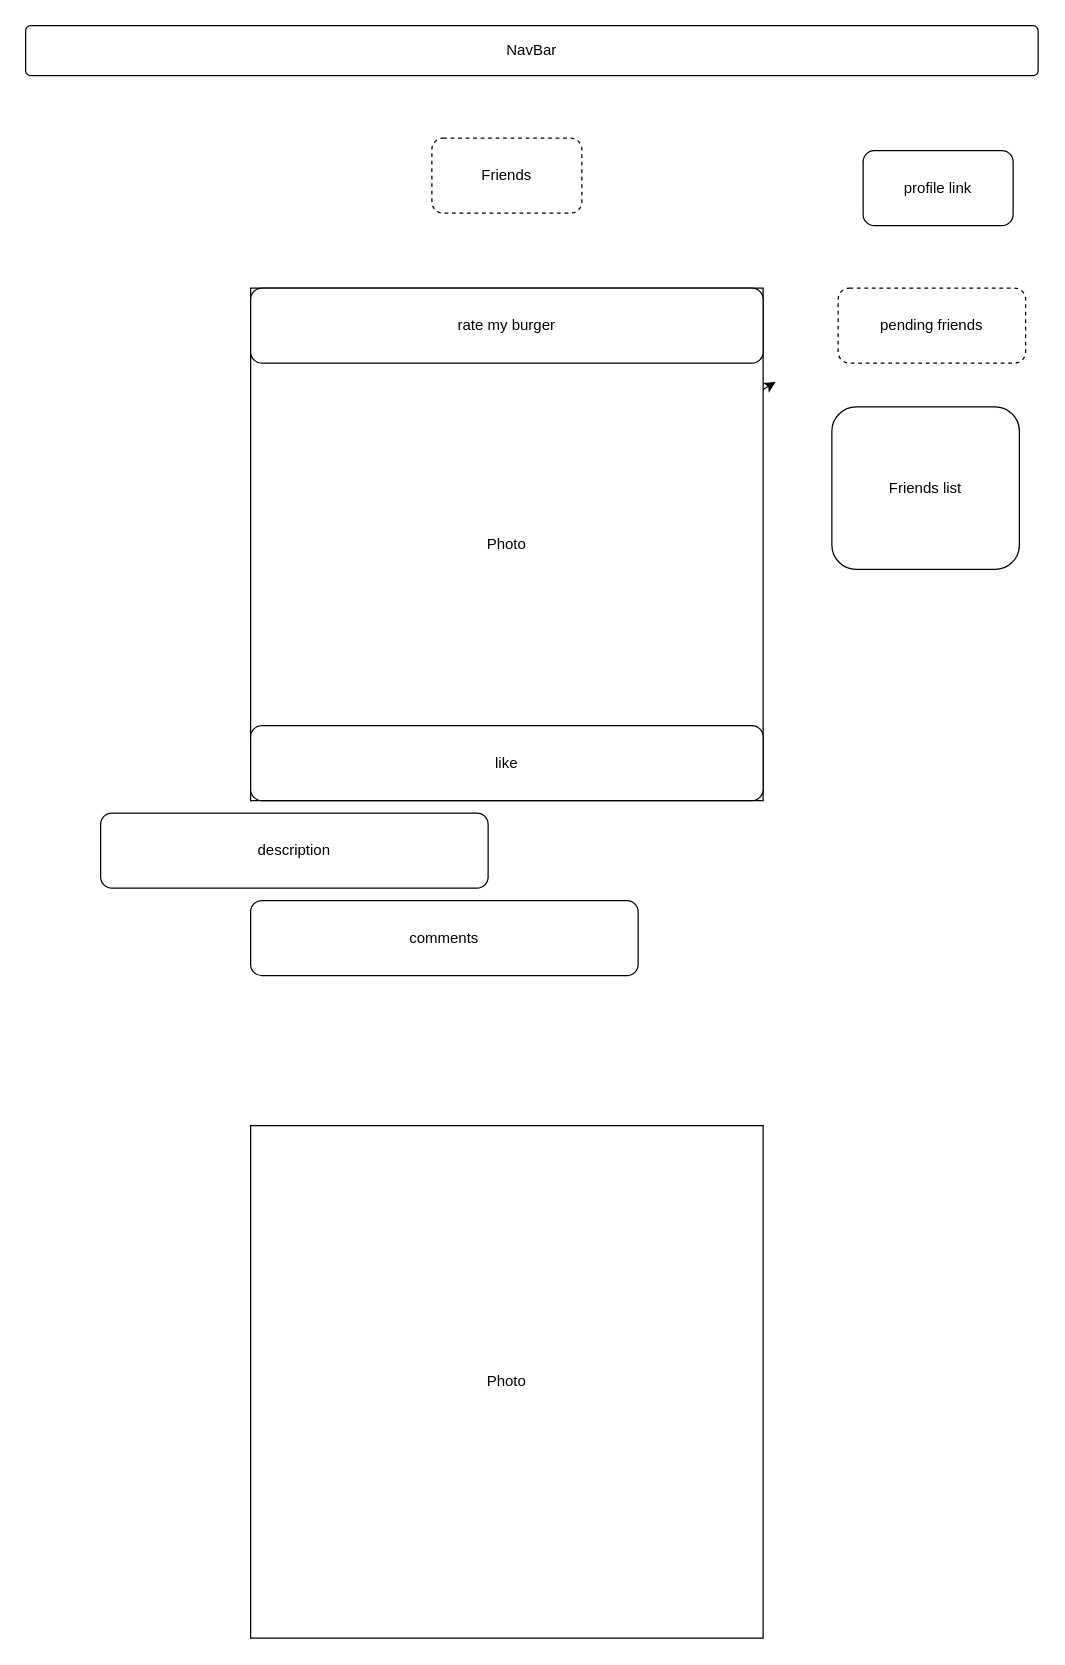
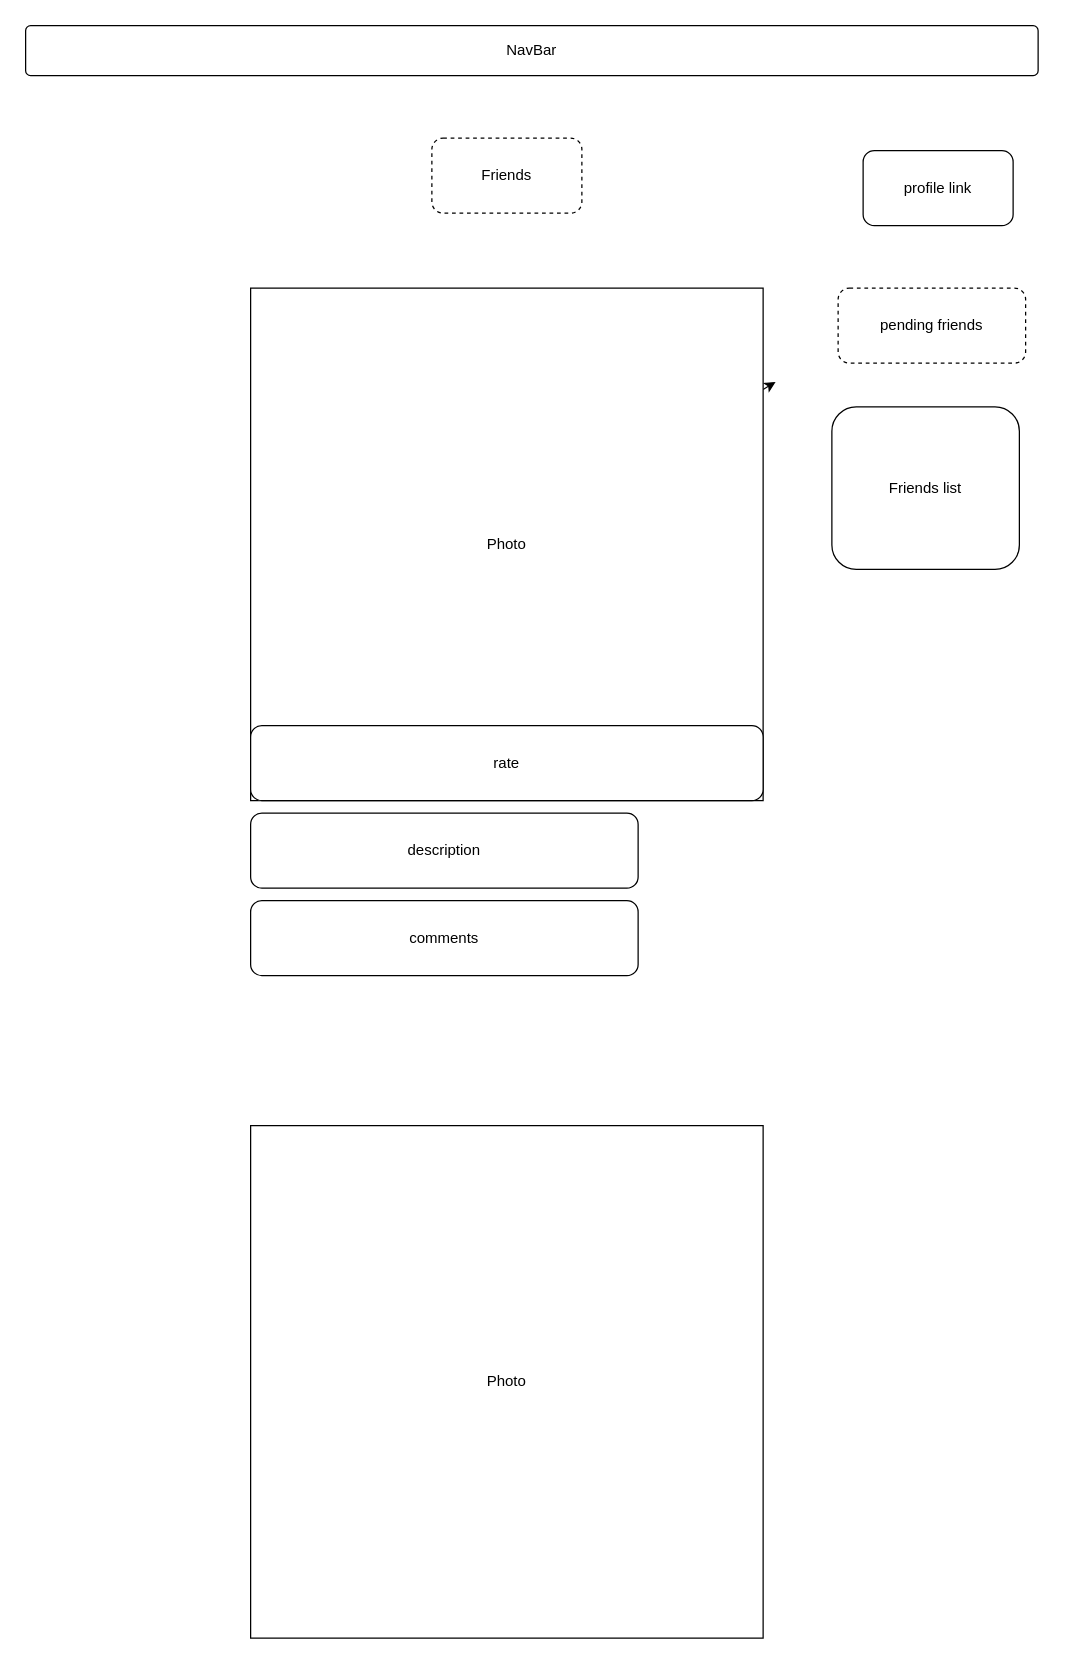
node "rate my burger": removed
node "like": label "like" -> "rate"
node "description": moved (294, 851) -> (444, 851)
